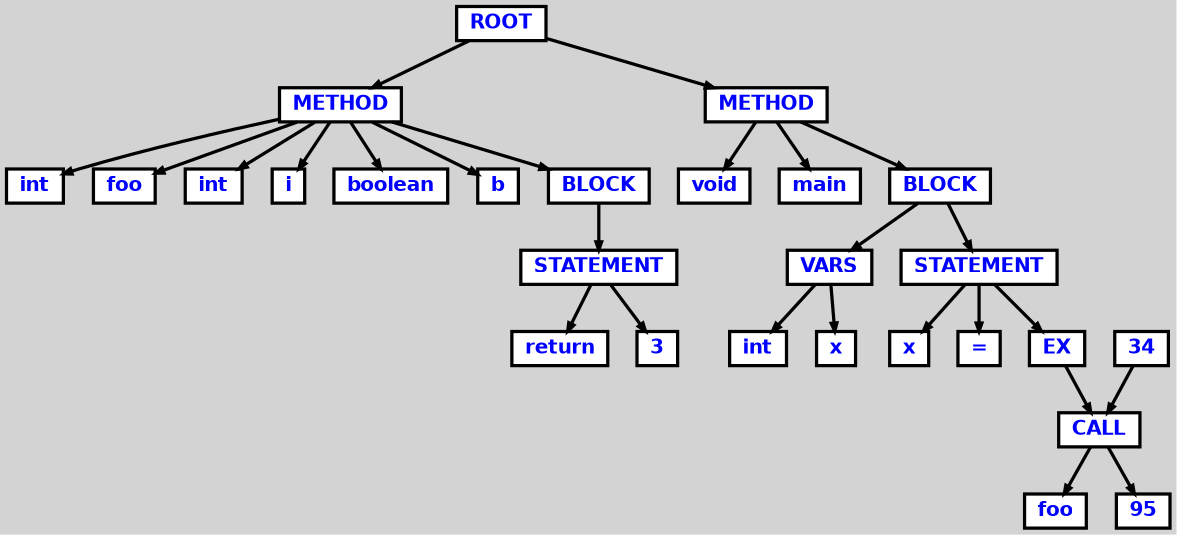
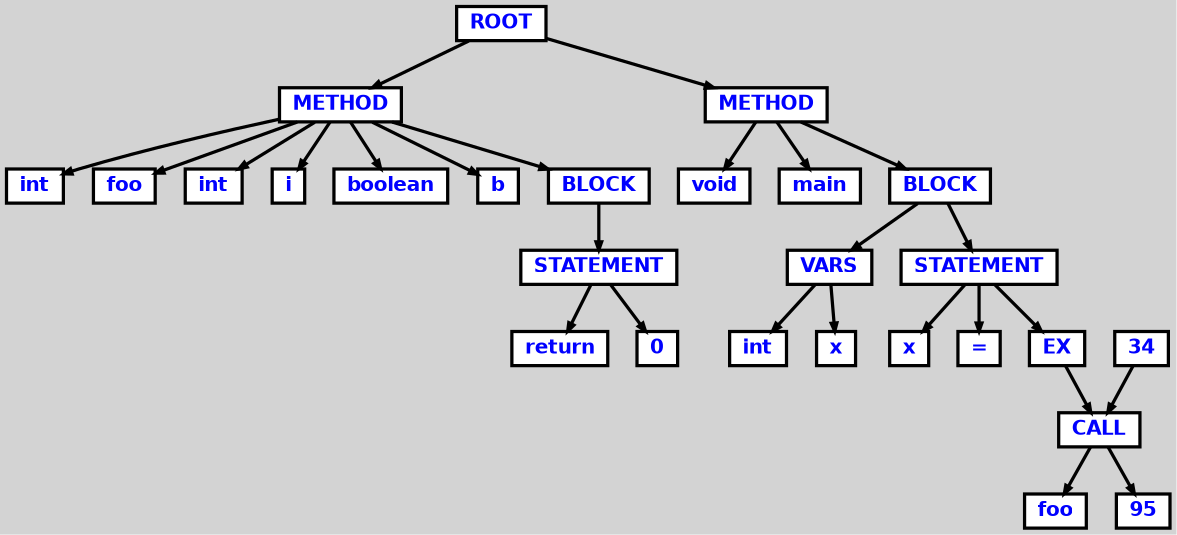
node "3": label "3" -> "0"
